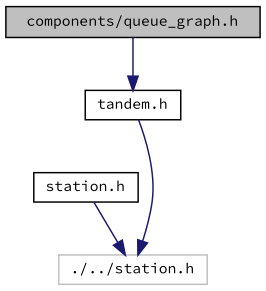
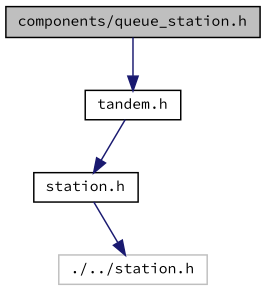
node "components/queue_graph.h": label "components/queue_graph.h" -> "components/queue_station.h"
edge "tandem.h" -> "./../station.h": now "tandem.h" -> "station.h"
